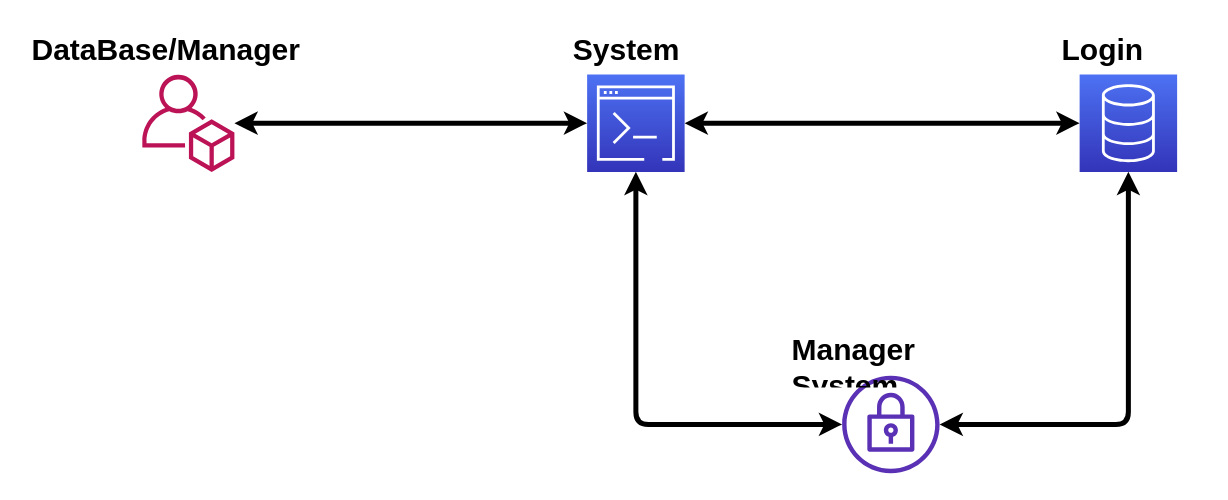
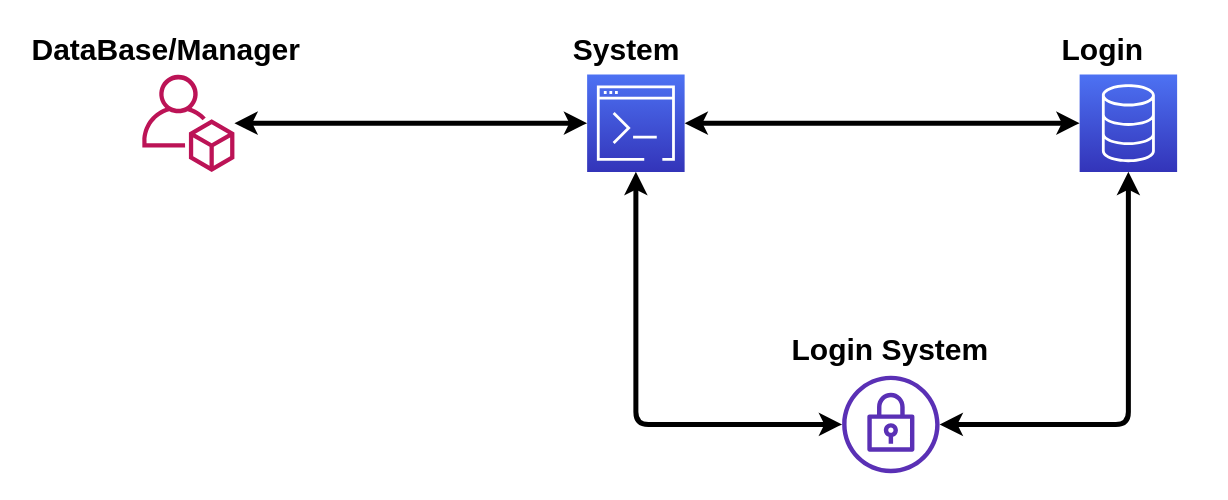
node "Manager System": label "Manager System" -> "Login System"
